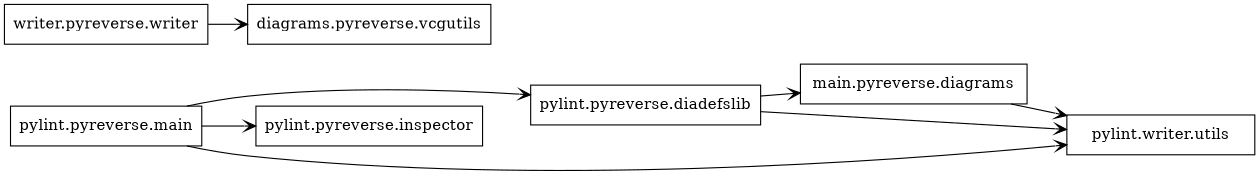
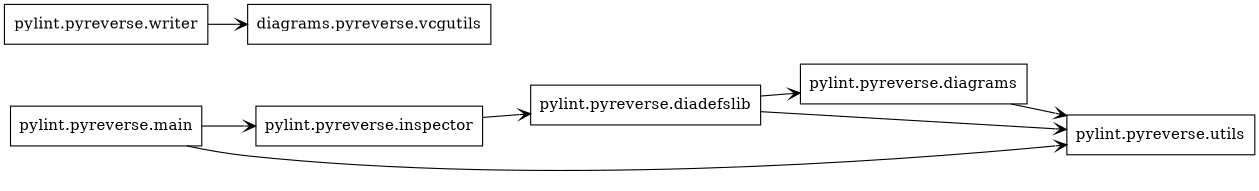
node "writer.pyreverse.writer": label "writer.pyreverse.writer" -> "pylint.pyreverse.writer"
node "main.pyreverse.diagrams": label "main.pyreverse.diagrams" -> "pylint.pyreverse.diagrams"
edge "pylint.pyreverse.main" -> "pylint.pyreverse.diadefslib": now "pylint.pyreverse.inspector" -> "pylint.pyreverse.diadefslib"
node "pylint.writer.utils": label "pylint.writer.utils" -> "pylint.pyreverse.utils"
